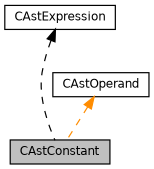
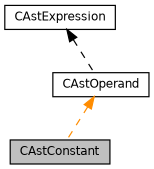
edge "CAstConstant" -> "CAstExpression": now "CAstOperand" -> "CAstExpression"
